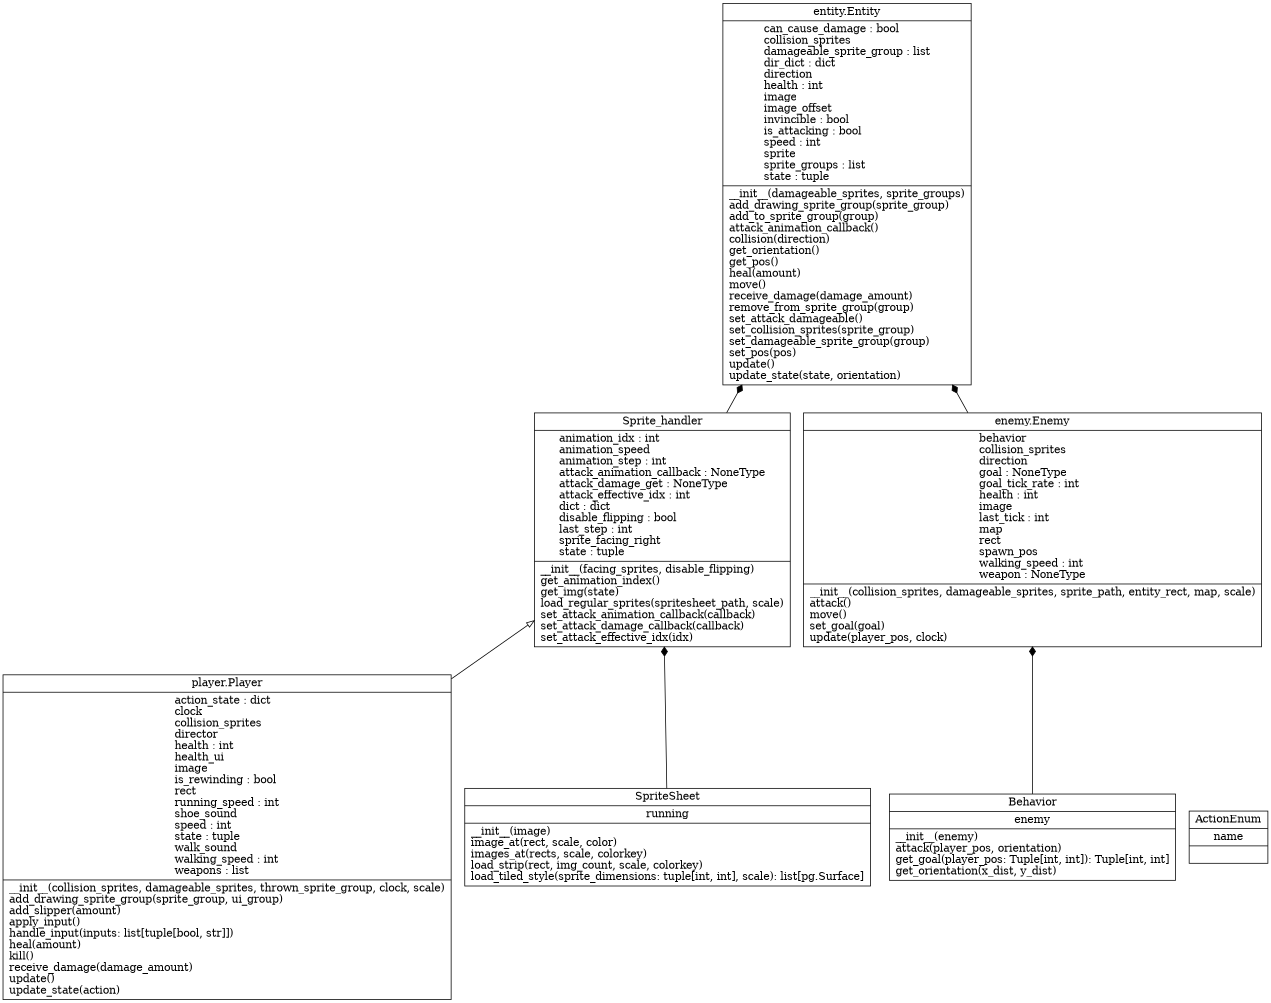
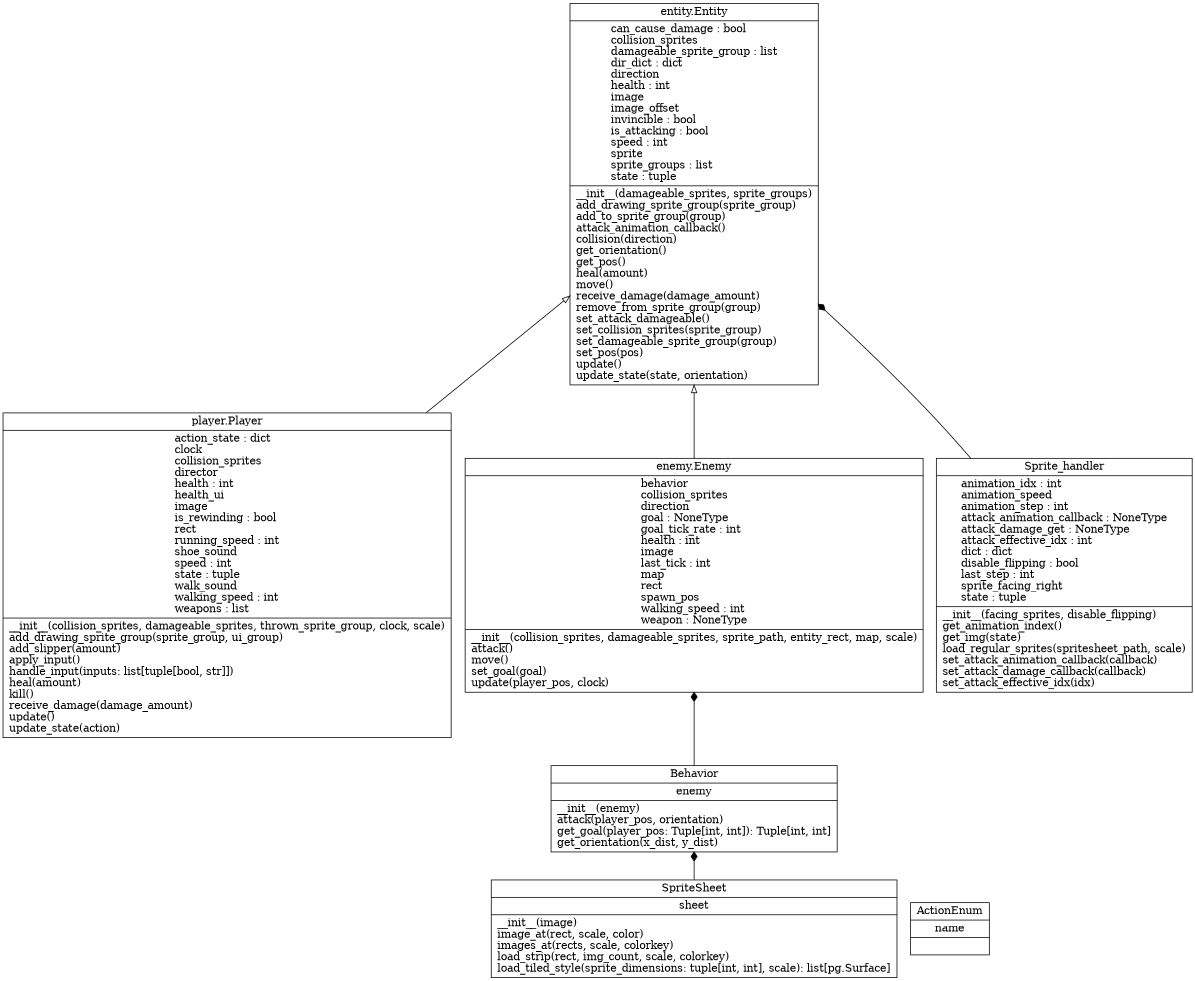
edge "enemy.Enemy" -> "entity.Entity": arrowhead diamond -> empty
edge "player.Player" -> "Sprite_handler": now "player.Player" -> "entity.Entity"
edge "SpriteSheet" -> "Sprite_handler": now "SpriteSheet" -> "Behavior"
node "SpriteSheet": text "running" -> "sheet"
